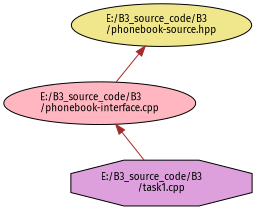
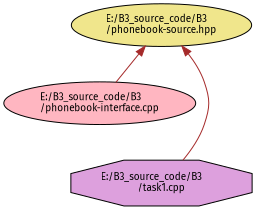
edge "E:/B3_source_code/B3 /task1.cpp" -> "E:/B3_source_code/B3 /phonebook-interface.cpp": now "E:/B3_source_code/B3 /task1.cpp" -> "E:/B3_source_code/B3 /phonebook-source.hpp"
